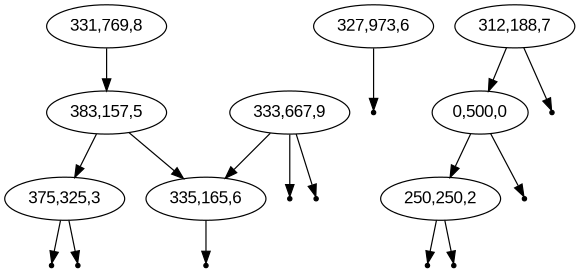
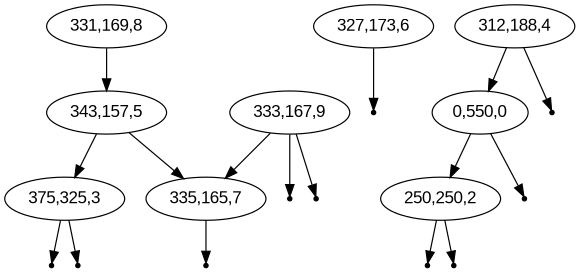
node "331,769,8": label "331,769,8" -> "331,169,8"
node "327,973,6": label "327,973,6" -> "327,173,6"
node "312,188,7": label "312,188,7" -> "312,188,4"
node "383,157,5": label "383,157,5" -> "343,157,5"
node "333,667,9": label "333,667,9" -> "333,167,9"
node "0,500,0": label "0,500,0" -> "0,550,0"
node "335,165,6": label "335,165,6" -> "335,165,7"
